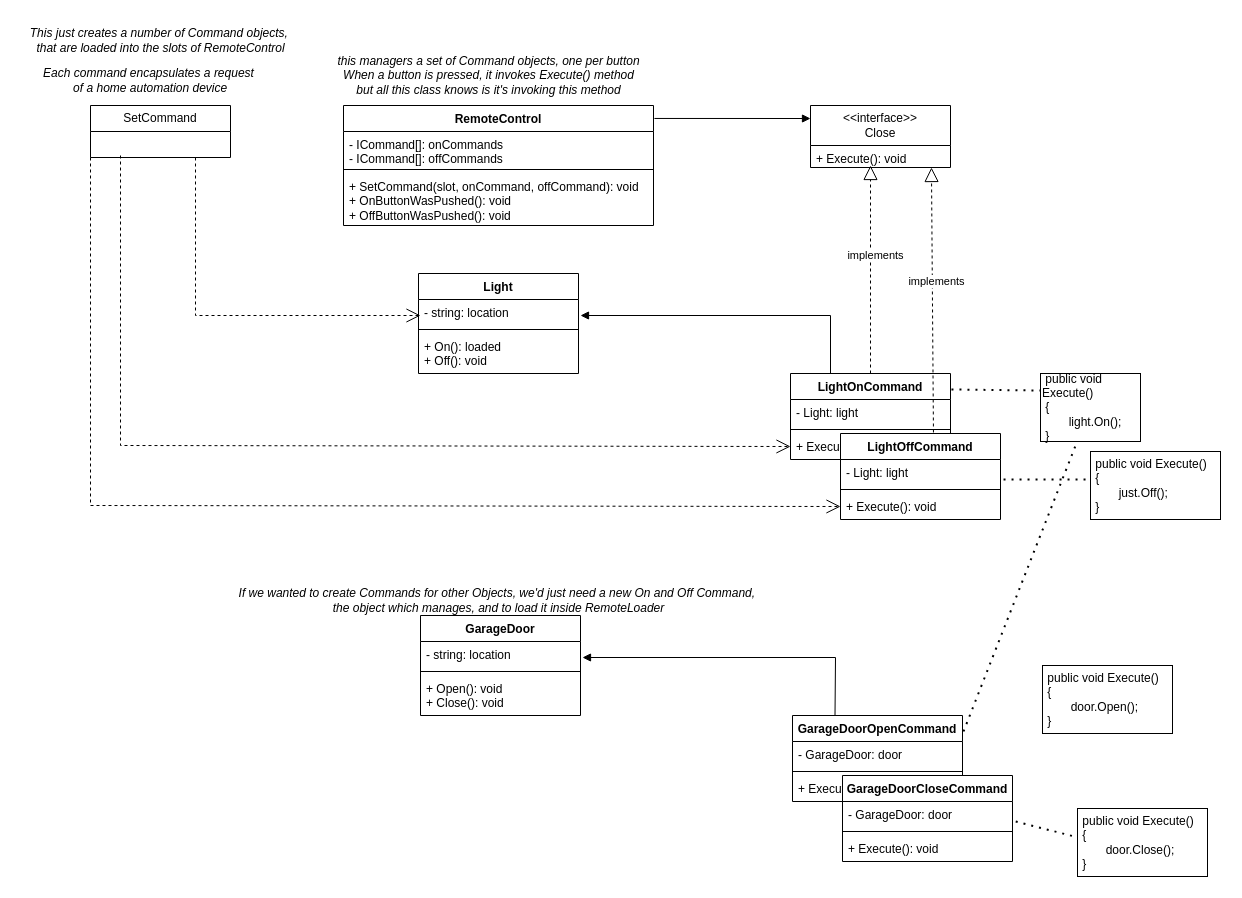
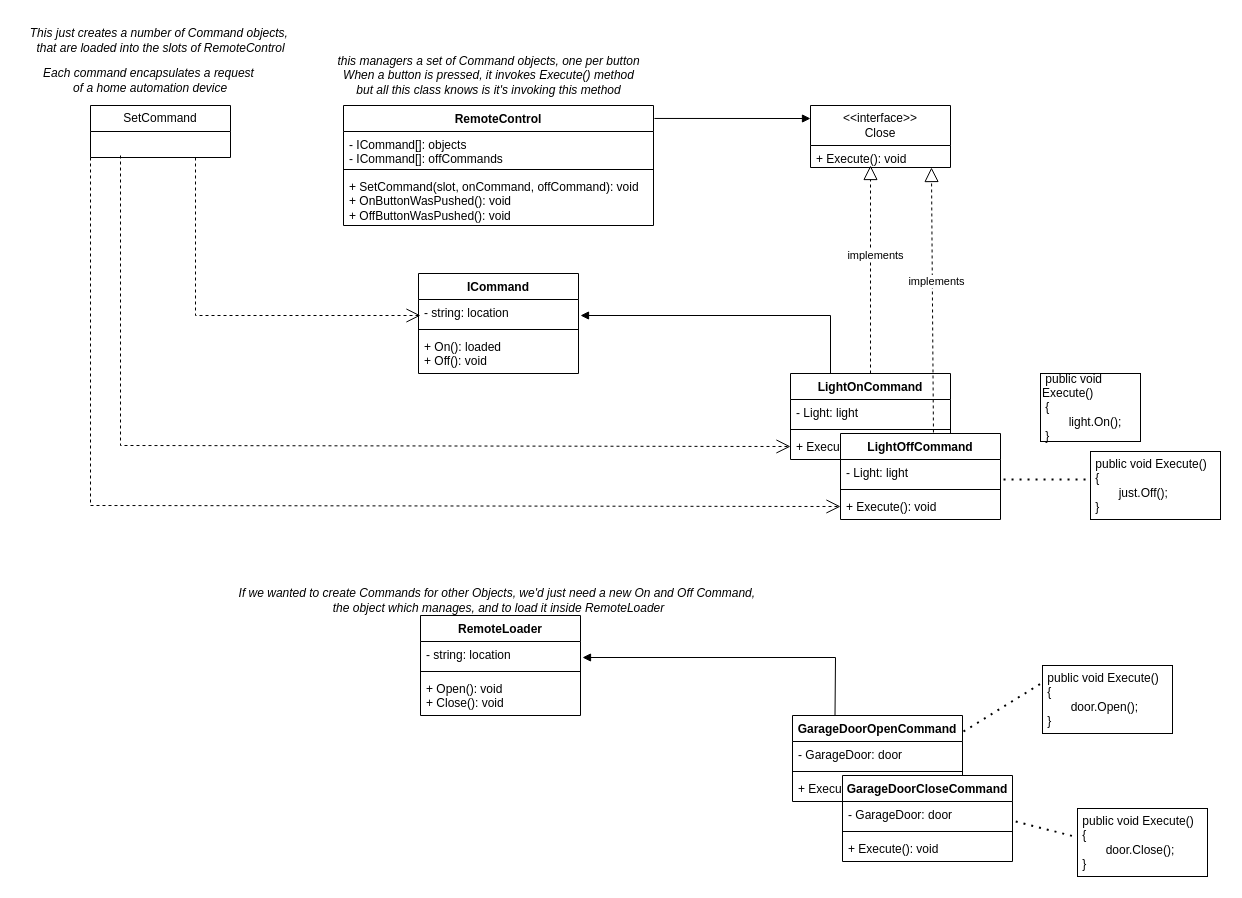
node "- ICommand[]: onCommands - ICommand[]: offCommands": label "- ICommand[]: onCommands - ICommand[]: offCommands" -> "- ICommand[]: objects - ICommand[]: offCommands"
node "Light": label "Light" -> "ICommand"
edge "public void Execute() { light.On(); }" -- "LightOnCommand": removed
edge "public void Execute() { light.On(); }" -- "GarageDoorOpenCommand": now "public void Execute() { door.Open(); }" -- "GarageDoorOpenCommand"
node "GarageDoor": label "GarageDoor" -> "RemoteLoader"
